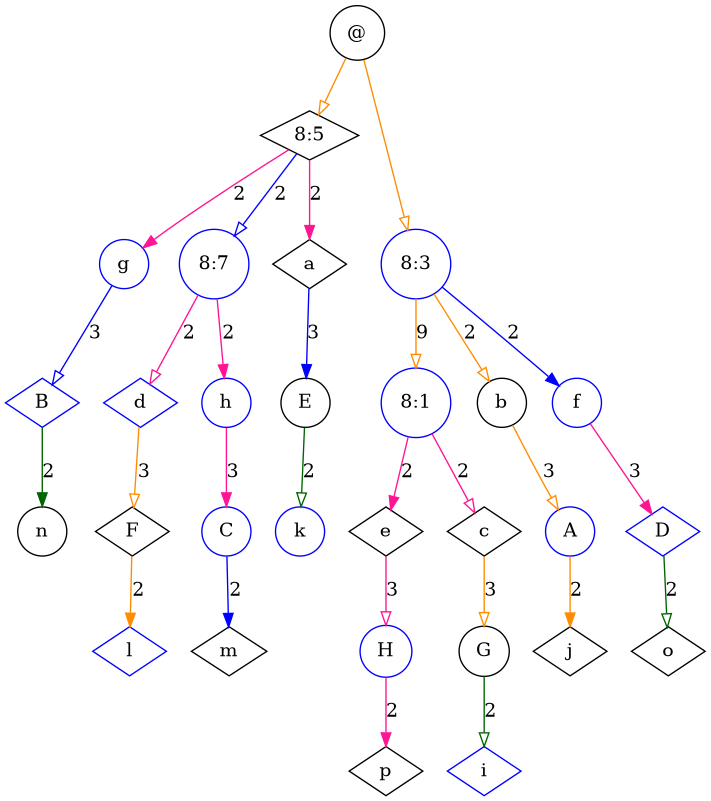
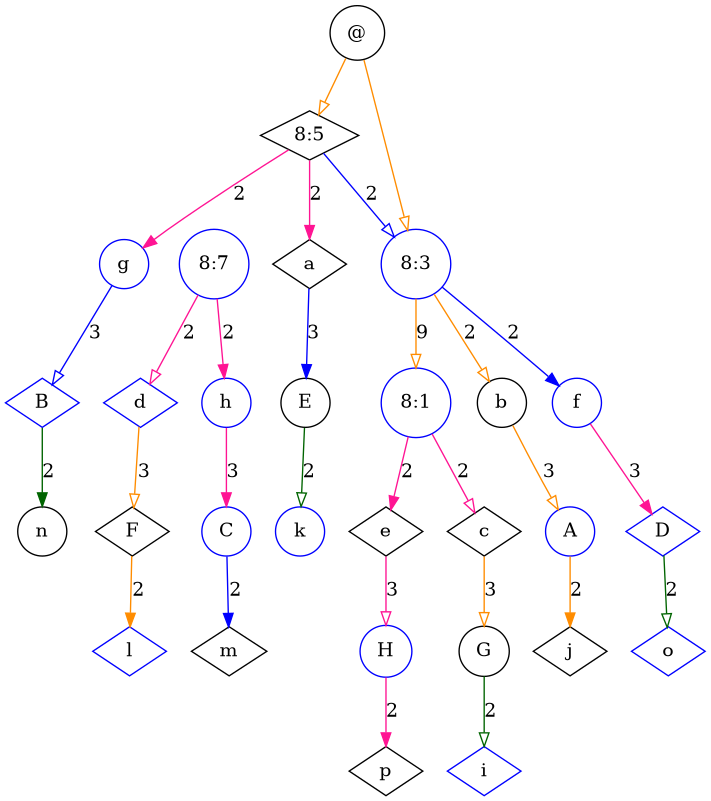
edge "8:5" -> "8:7": now "8:5" -> "8:3"
node "o": color black -> blue
